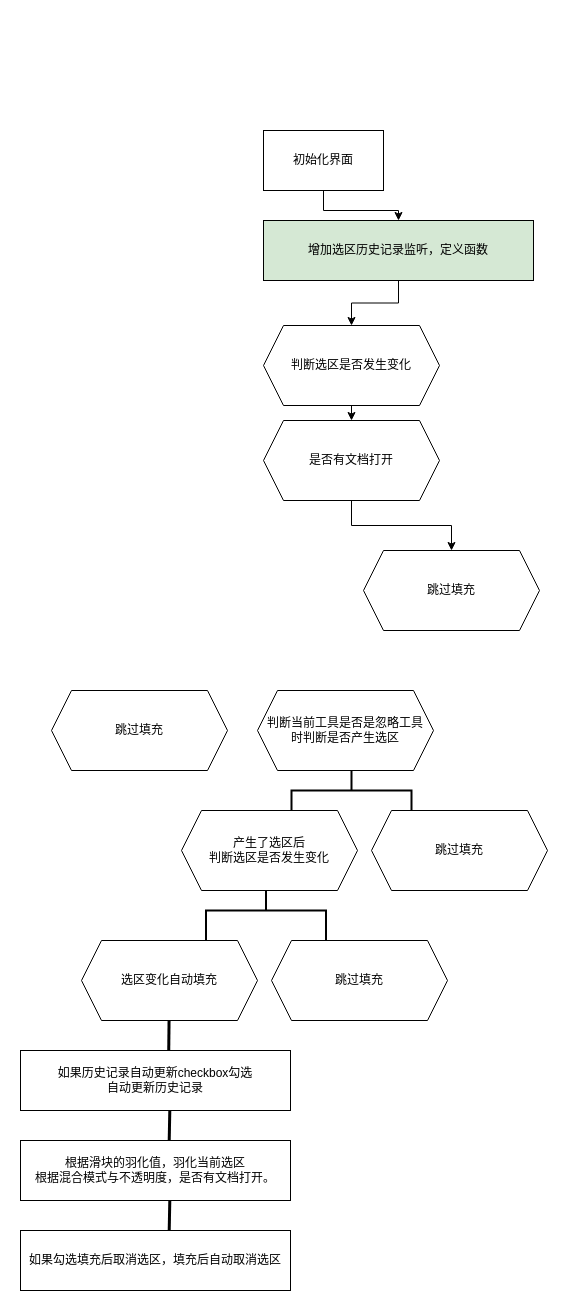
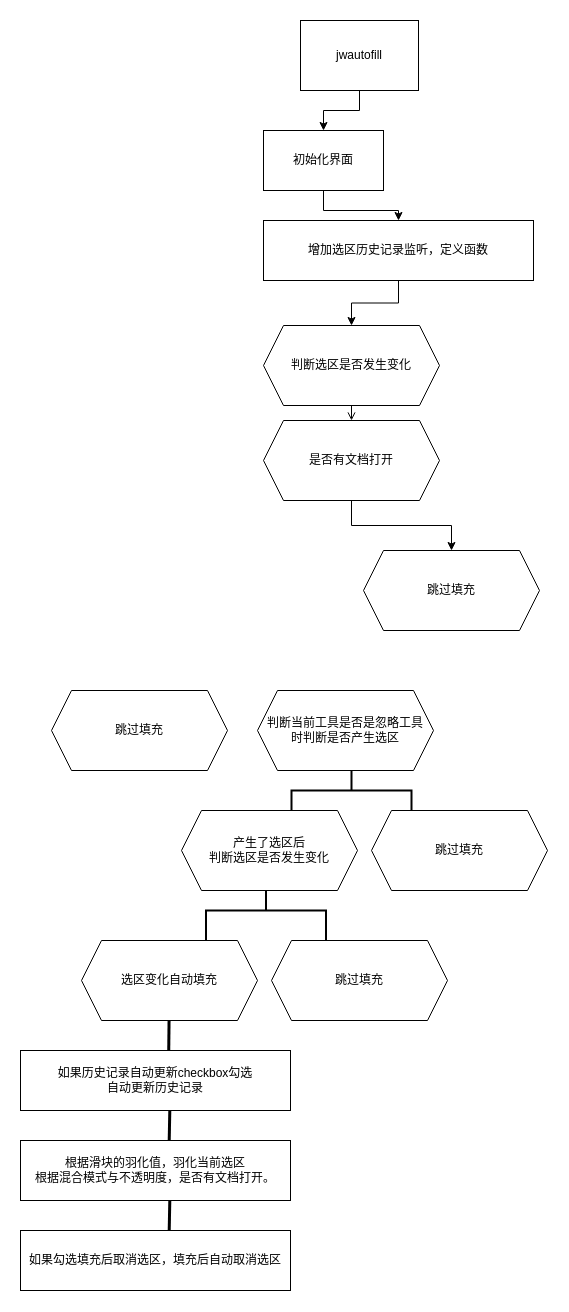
node "jwautofill": added
edge "jwautofill" -> "初始化界面": added
node "增加选区历史记录监听，定义函数": fillcolor #d5e8d4 -> #ffffff
edge "判断选区是否发生变化" -> "是否有文档打开": arrowhead classic -> open
